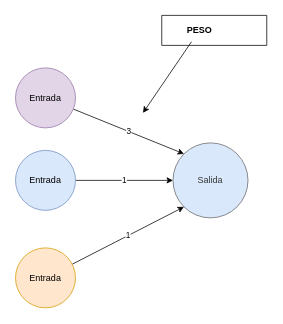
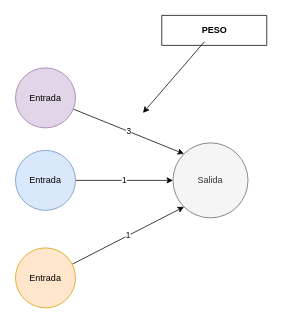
node "PESO": moved (199, 30) -> (214, 30)
node "Salida": fillcolor #dae8fc -> #f5f5f5
